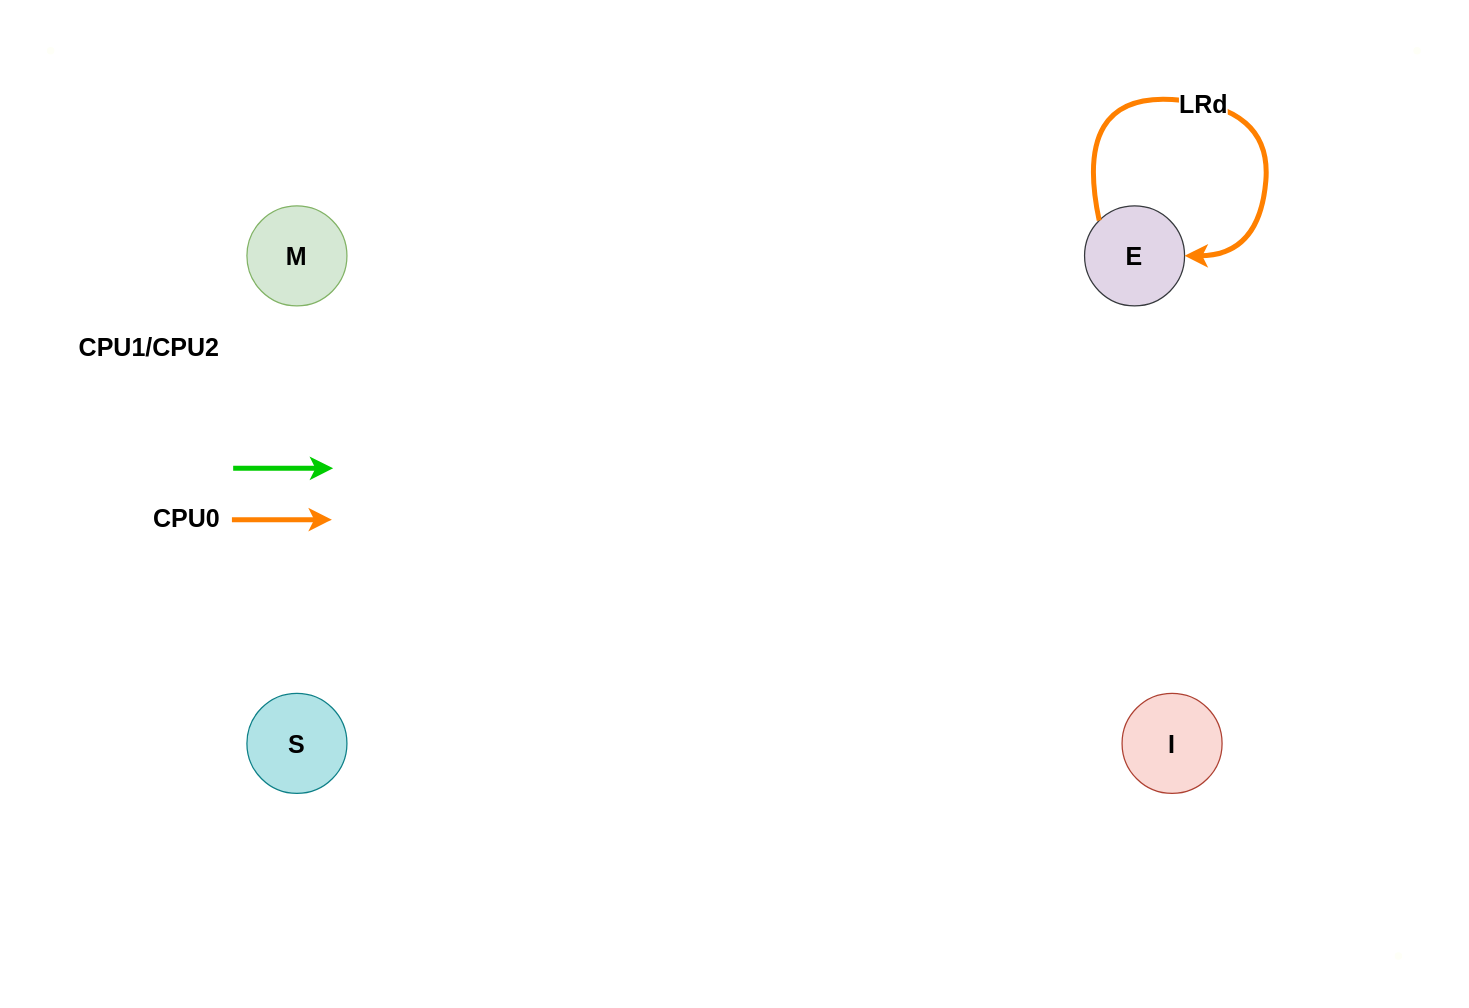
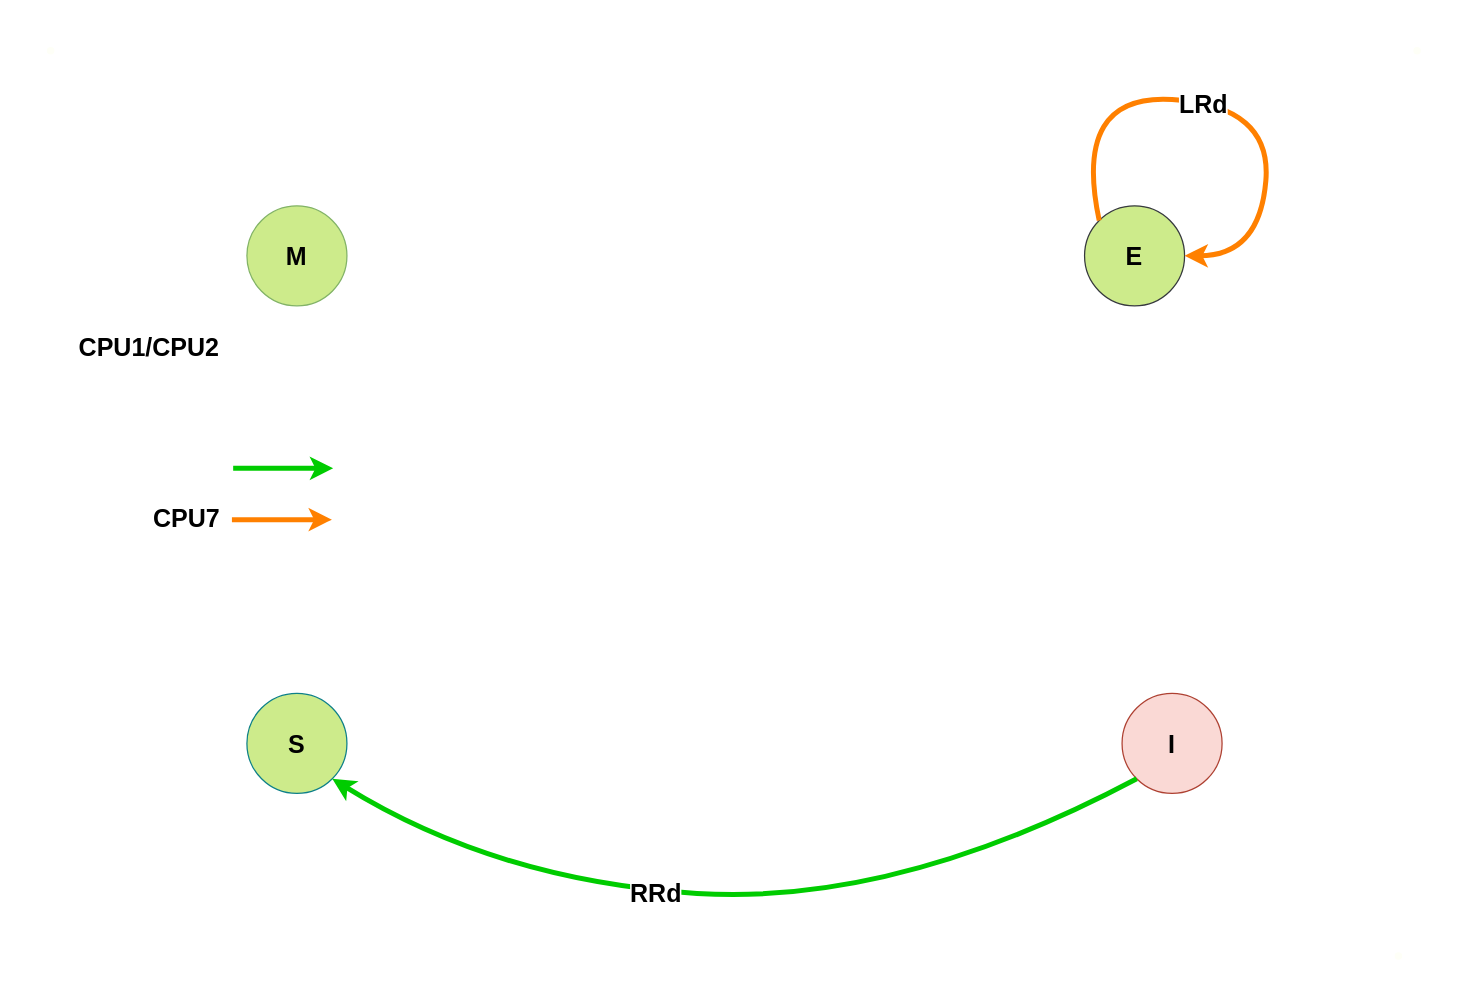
node "M": fillcolor #d5e8d4 -> #cdeb8b
node "E": fillcolor #e1d5e7 -> #cdeb8b
node "CPU0": label "CPU0" -> "CPU7"
node "S": fillcolor #b0e3e6 -> #cdeb8b
edge "I" -> "S": added, label "RRd"
